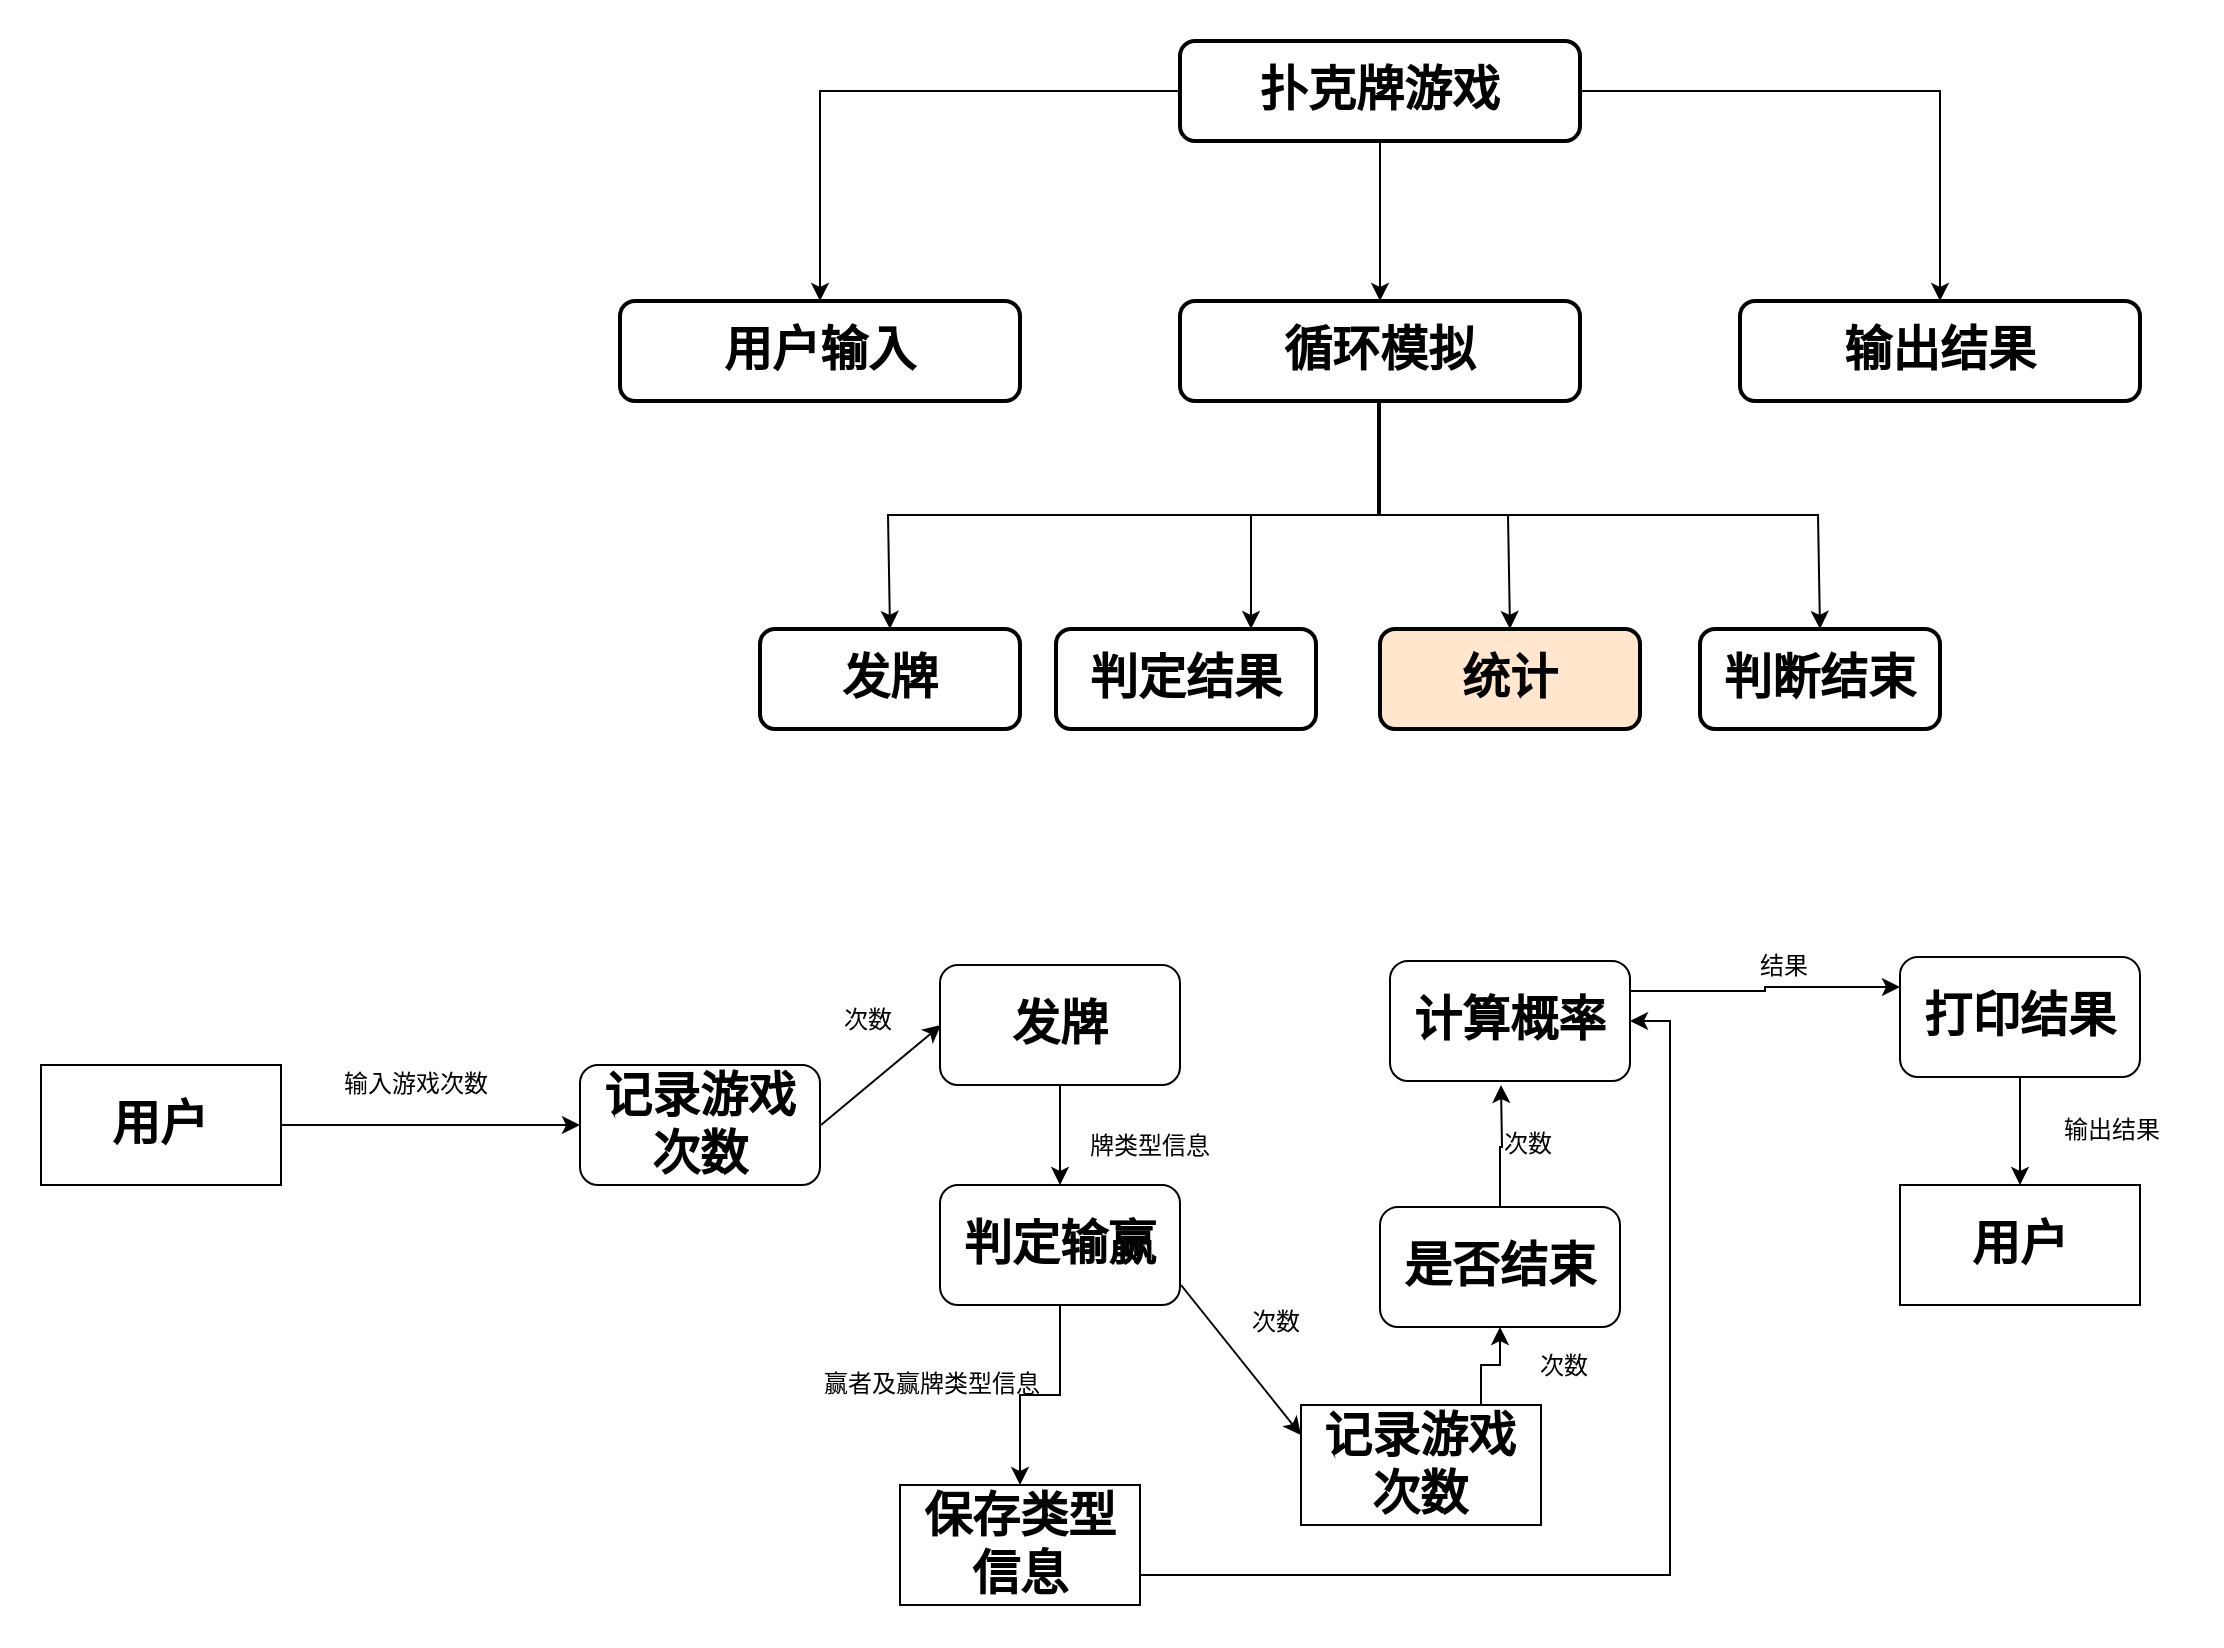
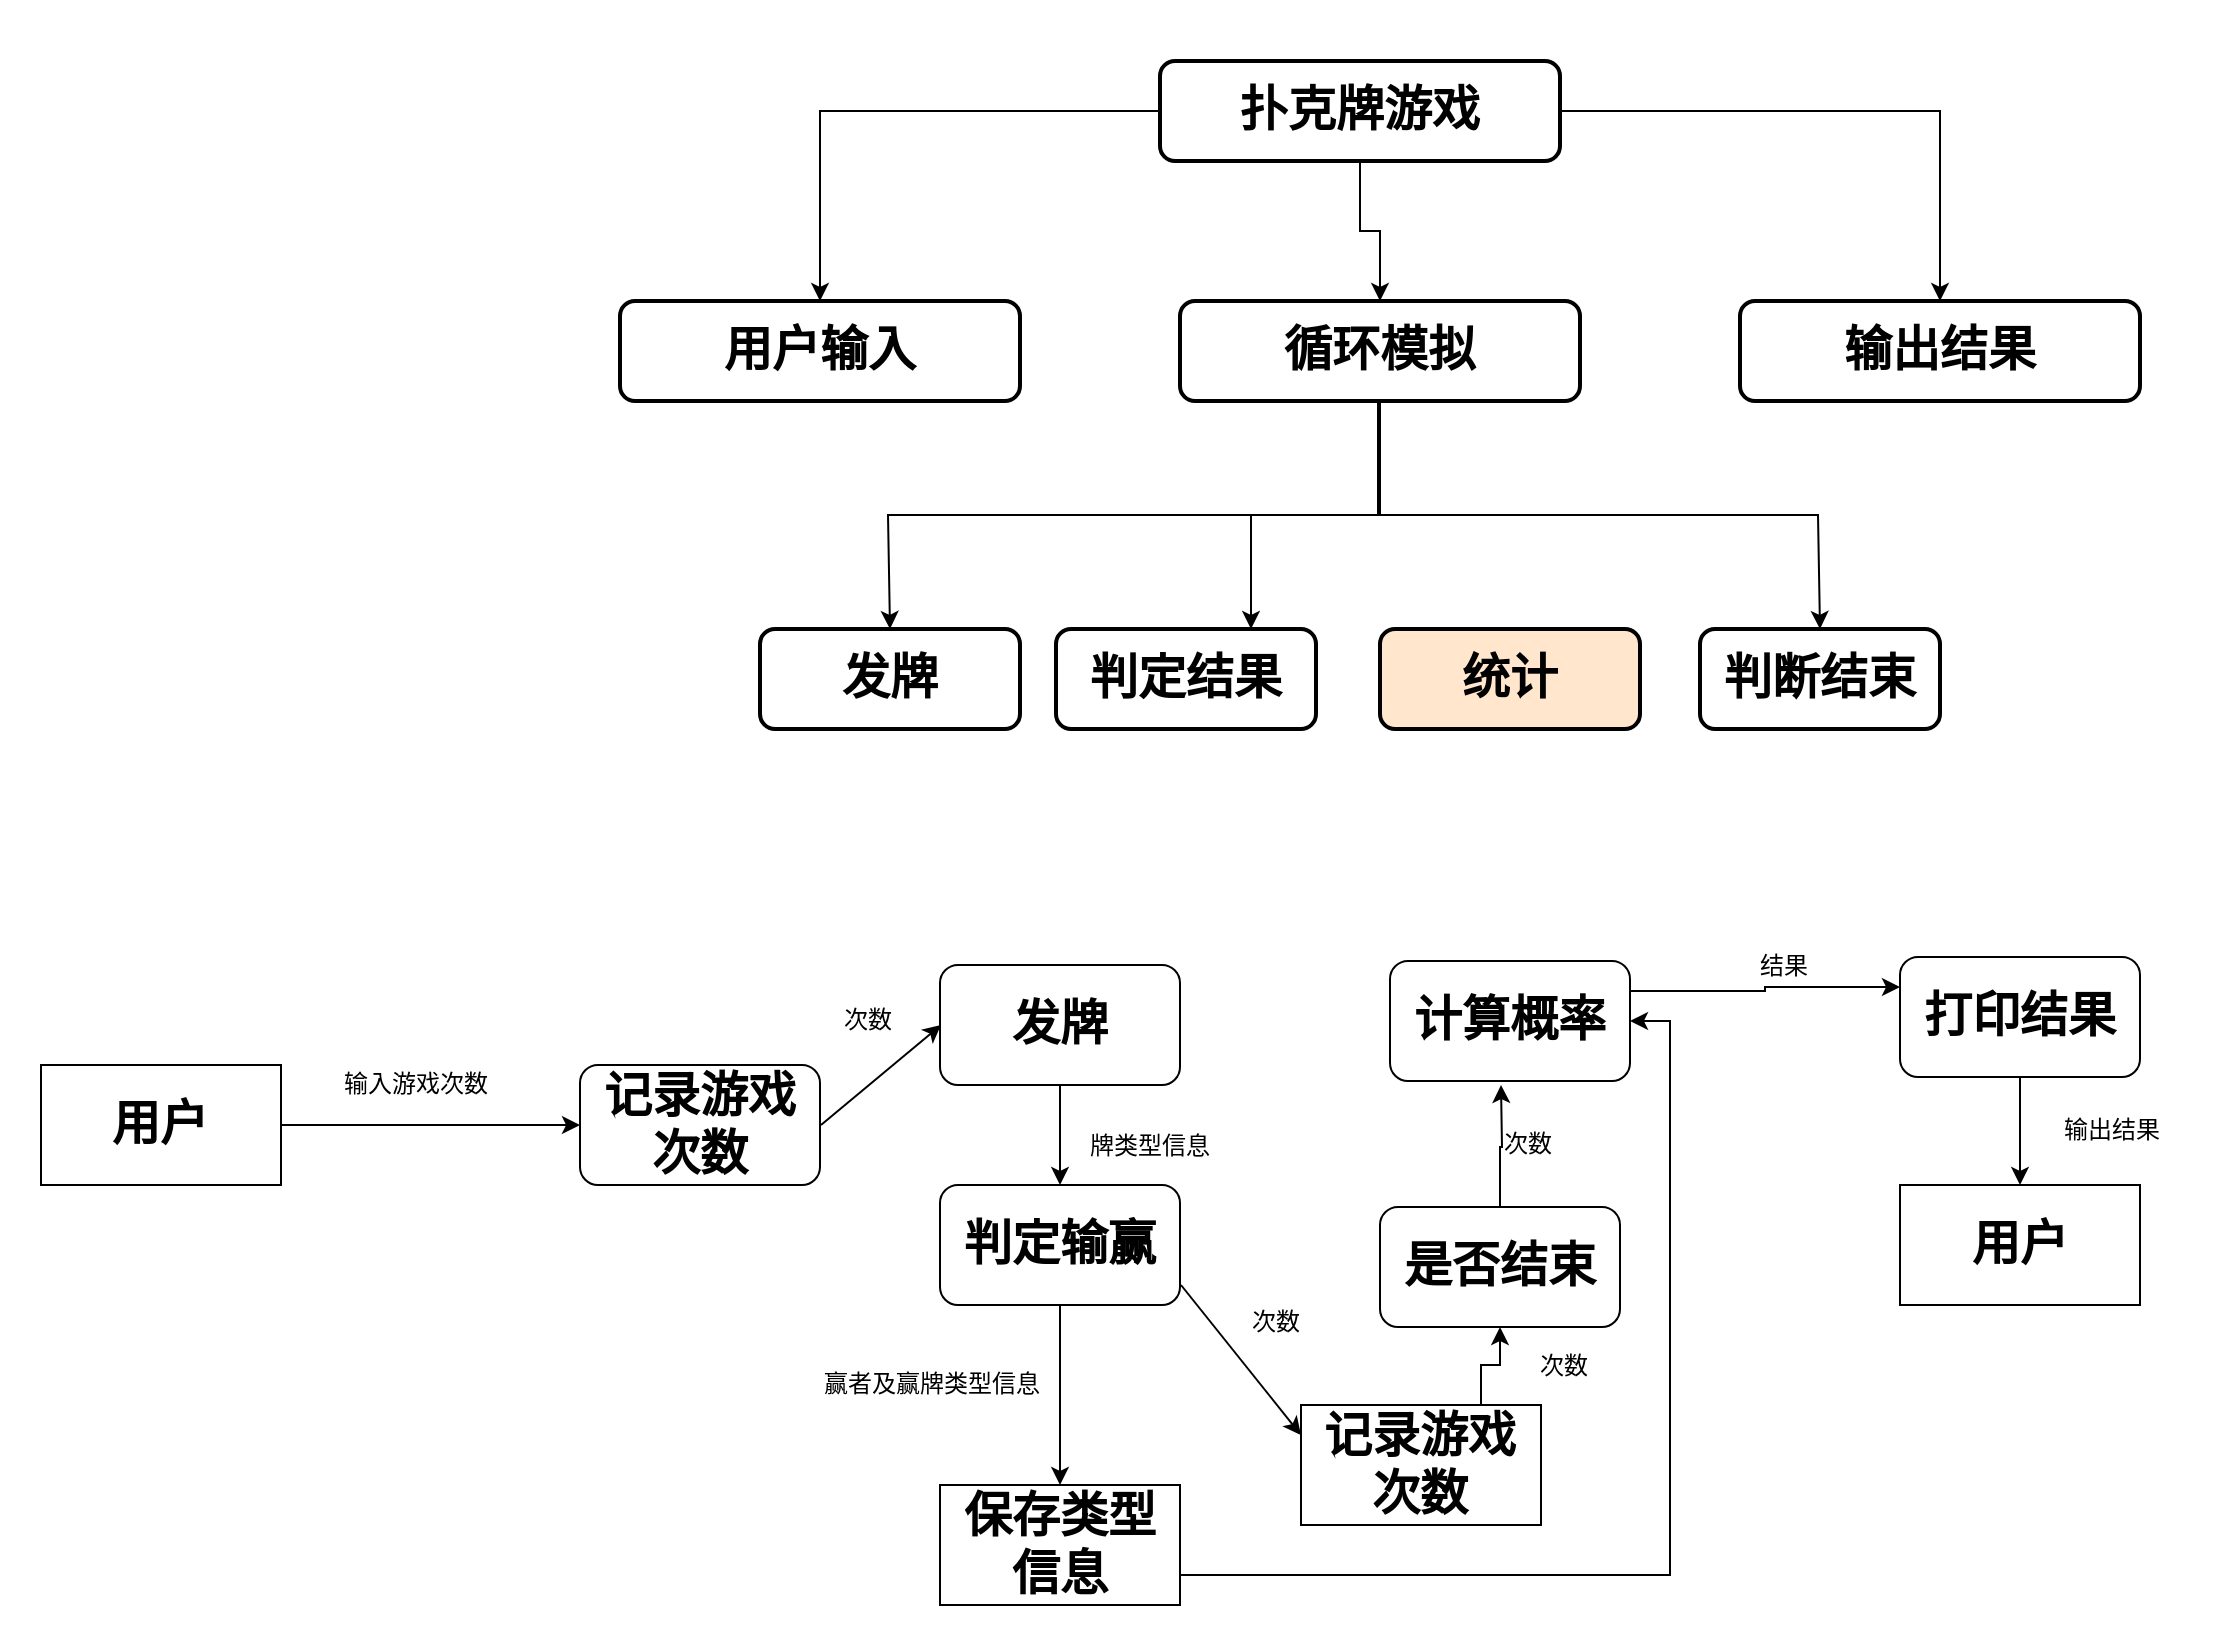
node "扑克牌游戏": moved (1380, 91) -> (1360, 111)
edge "循环模拟" -> "统计": removed
node "保存类型信息": moved (1020, 1545) -> (1060, 1545)
